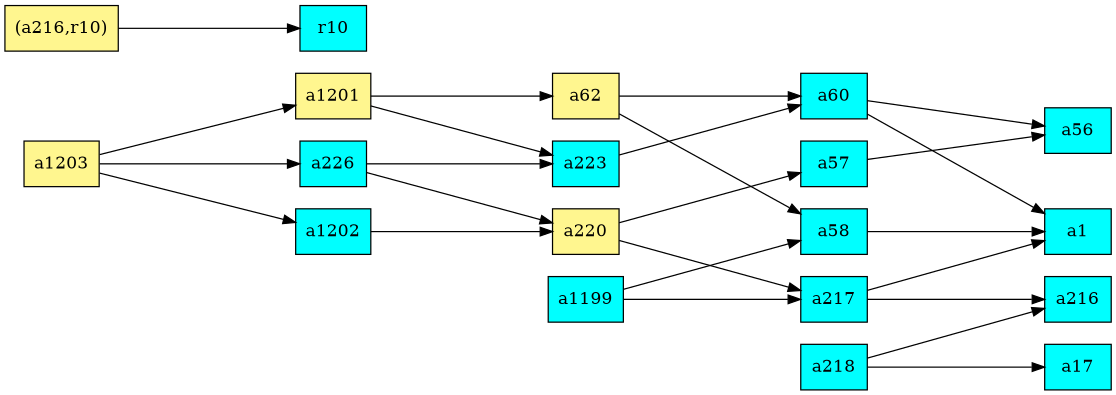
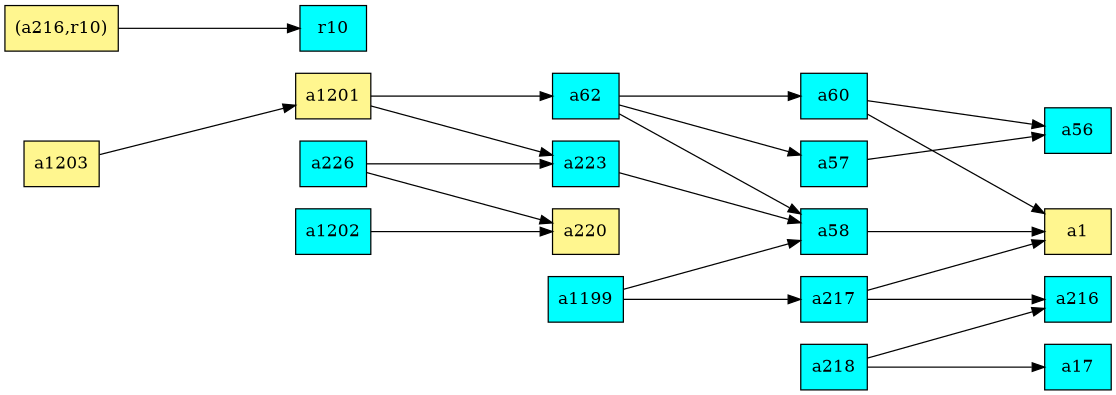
node "a62": fillcolor khaki1 -> cyan
edge "a223" -> "a60": now "a223" -> "a58"
edge "a1203" -> "a226": removed
edge "a1203" -> "a1202": removed
edge "a220" -> "a57": now "a62" -> "a57"
node "a1": fillcolor cyan -> khaki1
edge "a220" -> "a217": removed
